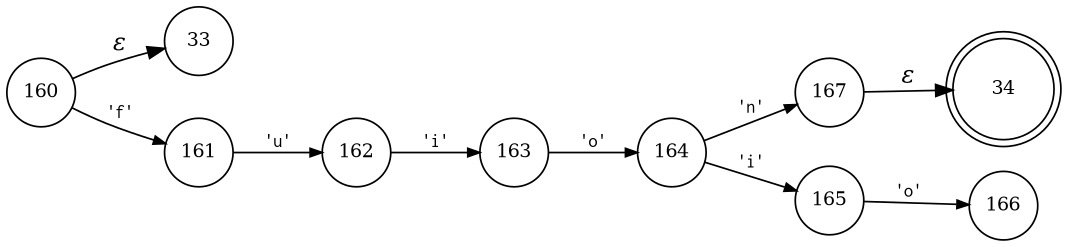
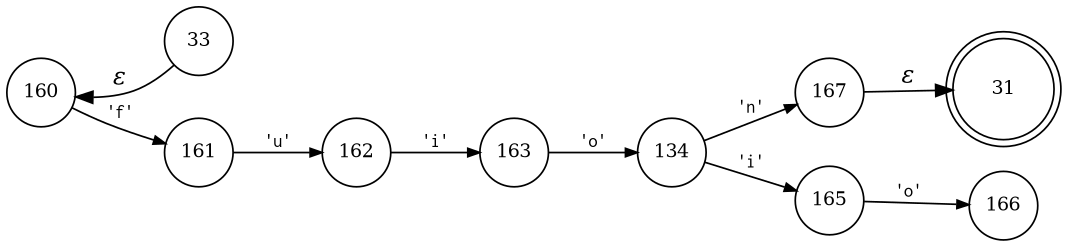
edge "160" -> "33": reversed
node "34": label "34" -> "31"
node "164": label "164" -> "134"
